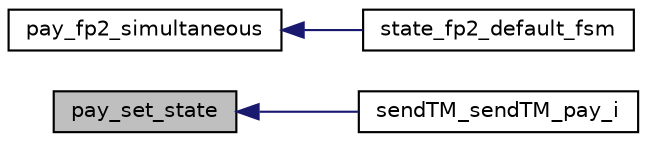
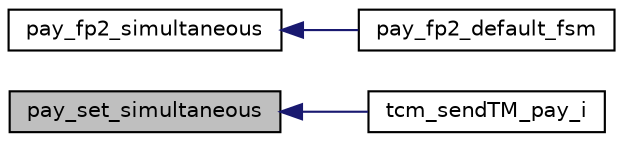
node "state_fp2_default_fsm": label "state_fp2_default_fsm" -> "pay_fp2_default_fsm"
node "pay_set_state": label "pay_set_state" -> "pay_set_simultaneous"
node "sendTM_sendTM_pay_i": label "sendTM_sendTM_pay_i" -> "tcm_sendTM_pay_i"
